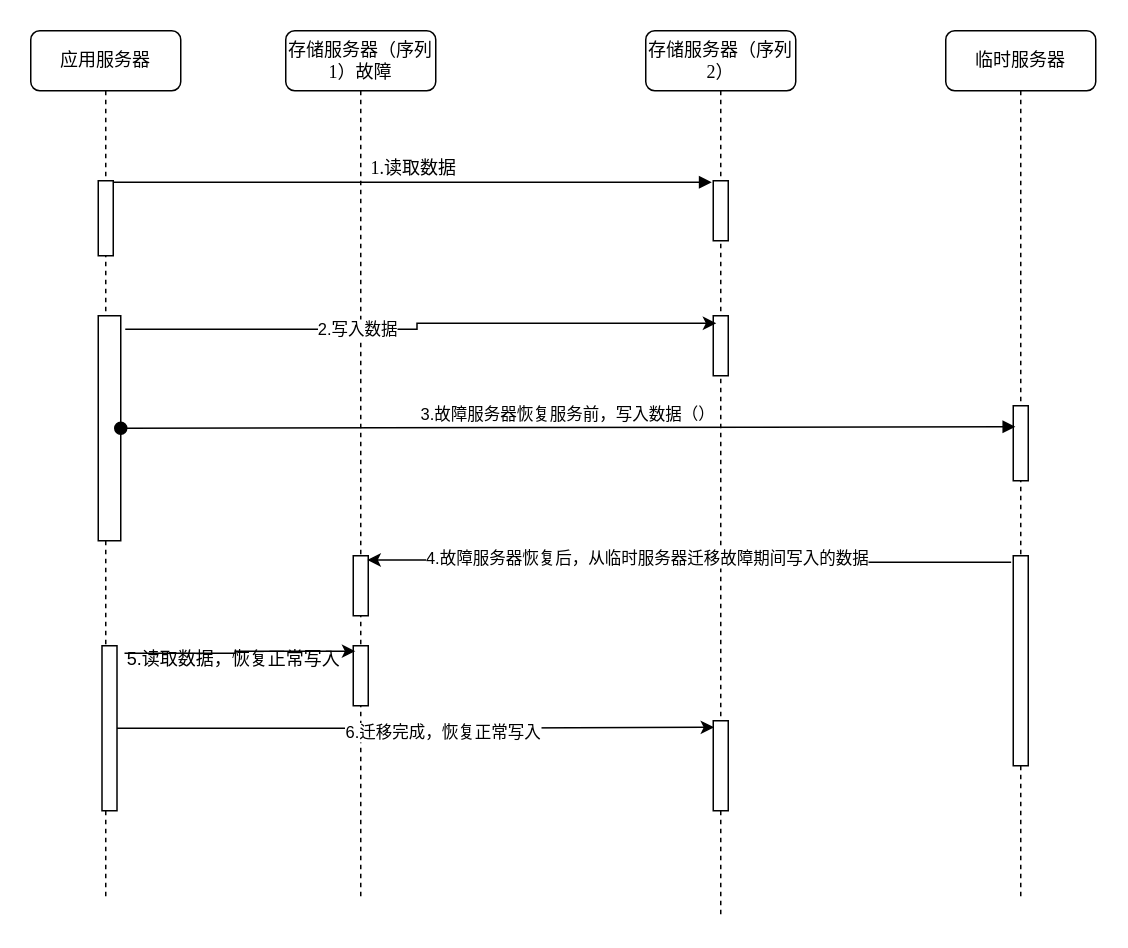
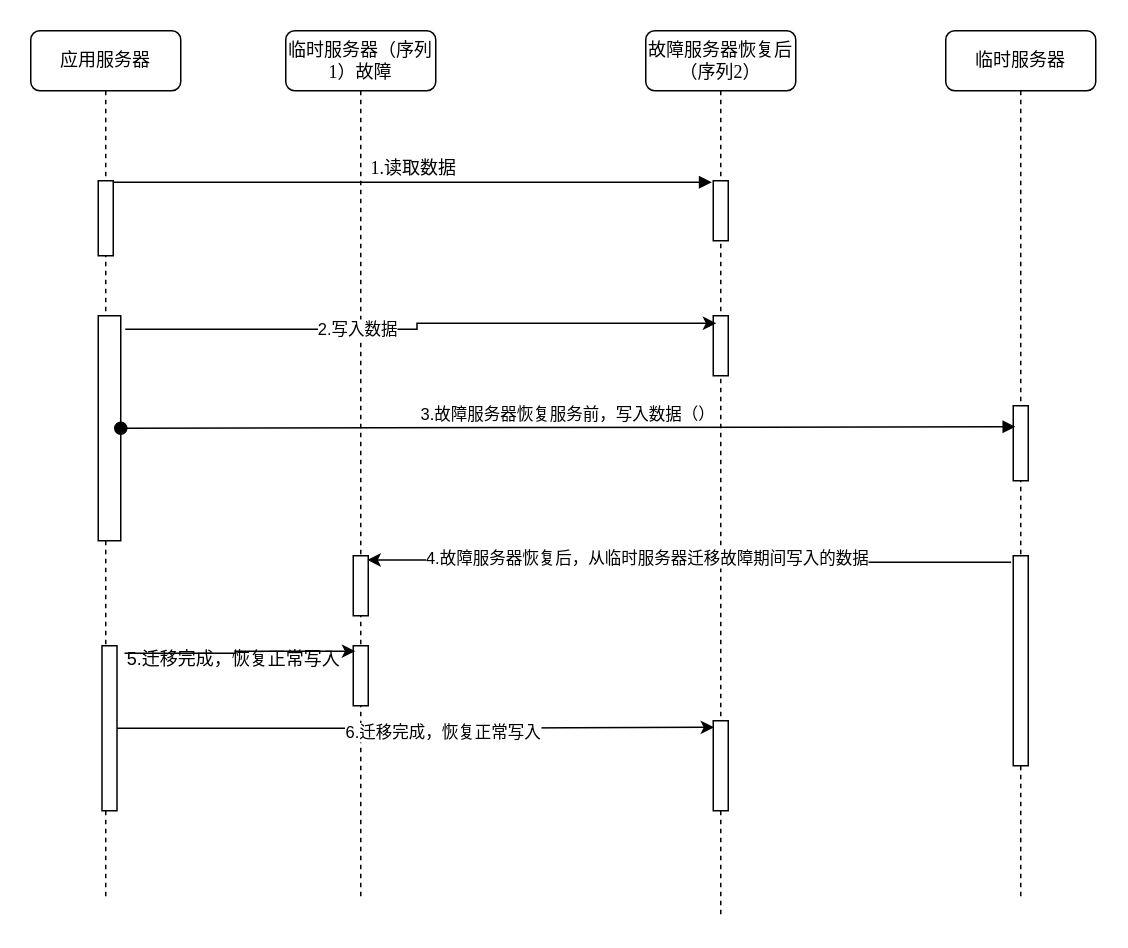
node "存储服务器（序列1）故障": label "存储服务器（序列1）故障" -> "临时服务器（序列1）故障"
node "存储服务器（序列2）": label "存储服务器（序列2）" -> "故障服务器恢复后（序列2）"
node "5.读取数据，恢复正常写入": label "5.读取数据，恢复正常写入" -> "5.迁移完成，恢复正常写入"
